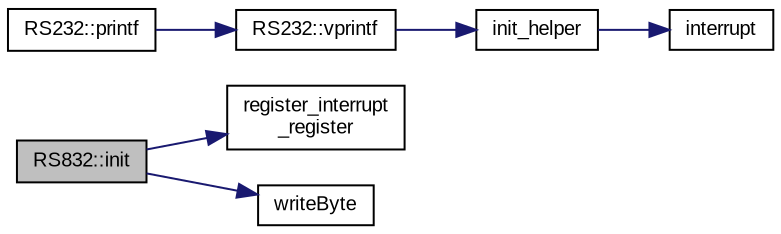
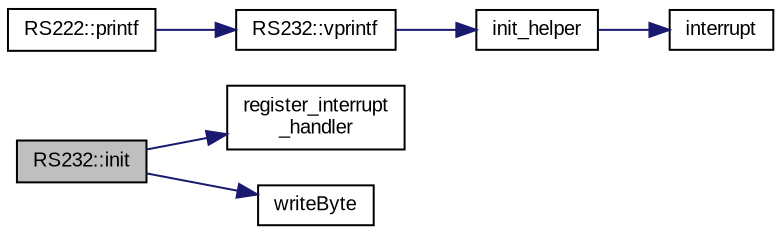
node "RS232::printf": label "RS232::printf" -> "RS222::printf"
node "register_interrupt _register": label "register_interrupt _register" -> "register_interrupt _handler"
node "RS832::init": label "RS832::init" -> "RS232::init"
